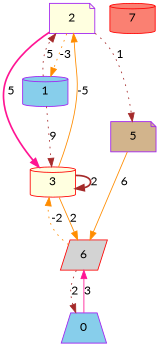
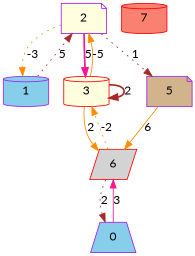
edge "1" -> "3": removed, label "9"
